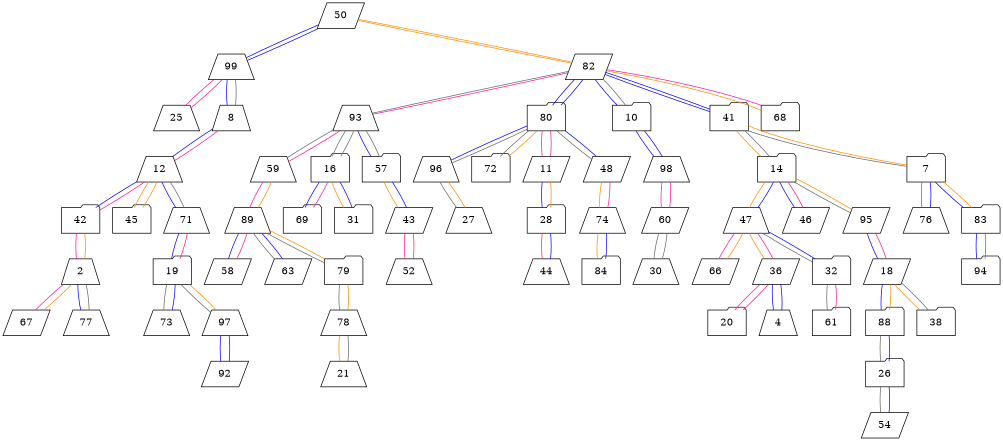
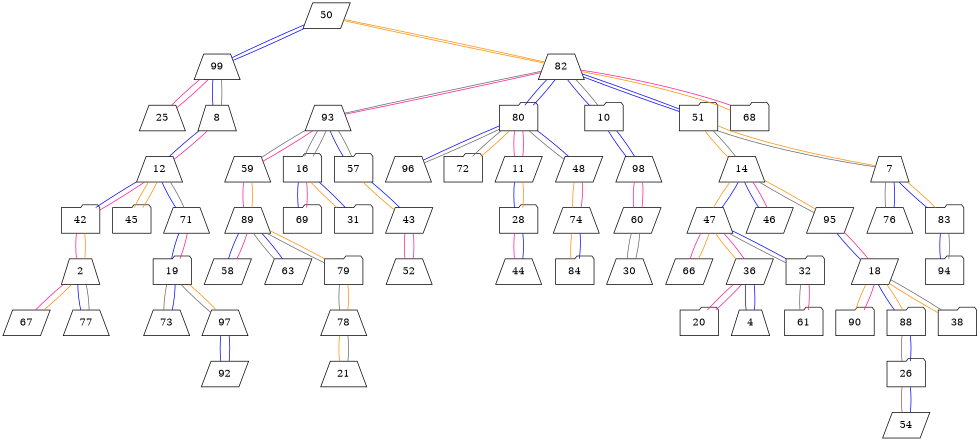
node "82": shape parallelogram -> trapezium
node "41": label "41" -> "51"
node "14": shape folder -> trapezium
node "7": shape folder -> trapezium
node "27": removed
node "90": added
